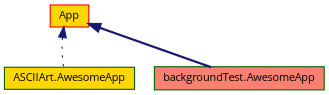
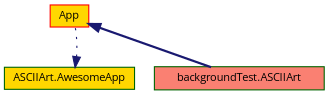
edge "ASCIIArt.AwesomeApp" -> "App": reversed
node "backgroundTest.AwesomeApp": label "backgroundTest.AwesomeApp" -> "backgroundTest.ASCIIArt"
